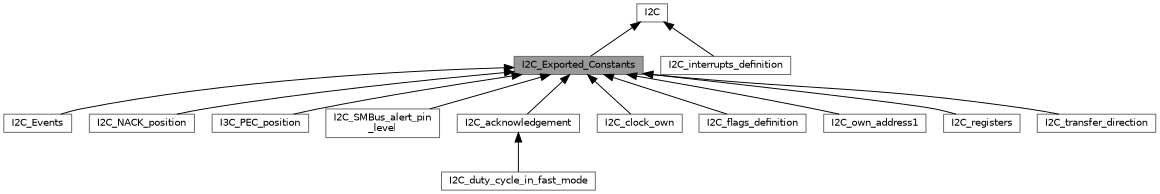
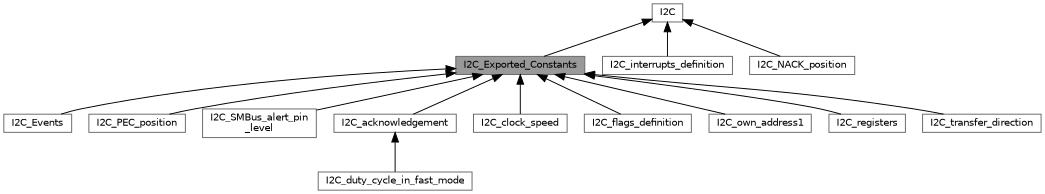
edge "I2C_NACK_position" -> "I2C_Exported_Constants": now "I2C_NACK_position" -> "I2C"
node "I3C_PEC_position": label "I3C_PEC_position" -> "I2C_PEC_position"
node "I2C_clock_own": label "I2C_clock_own" -> "I2C_clock_speed"
